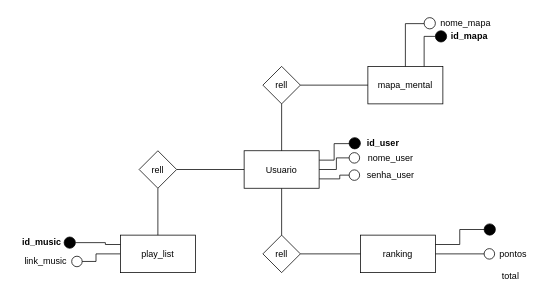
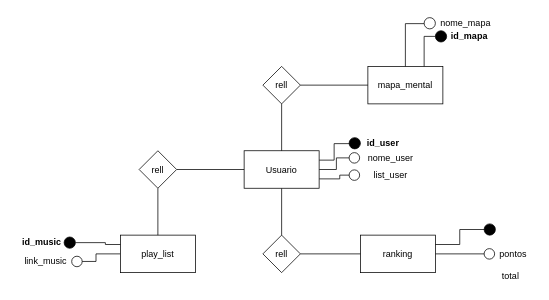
node "senha_user": label "senha_user" -> "list_user"
